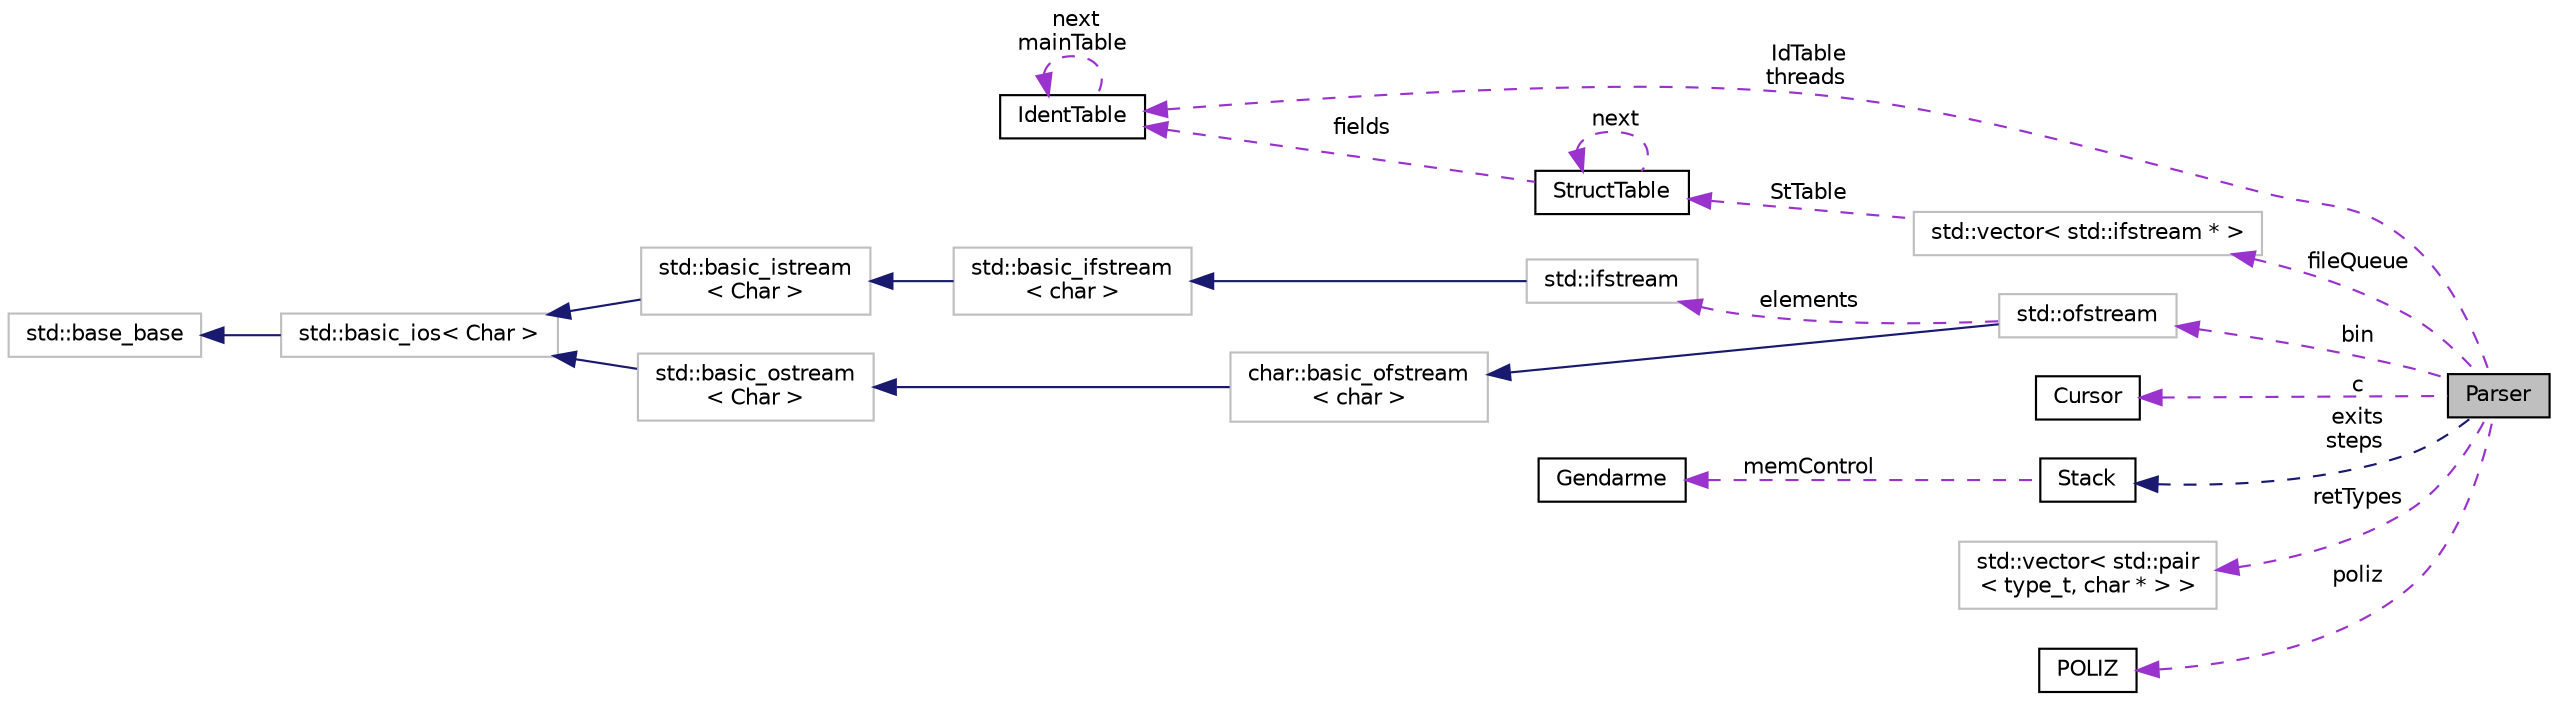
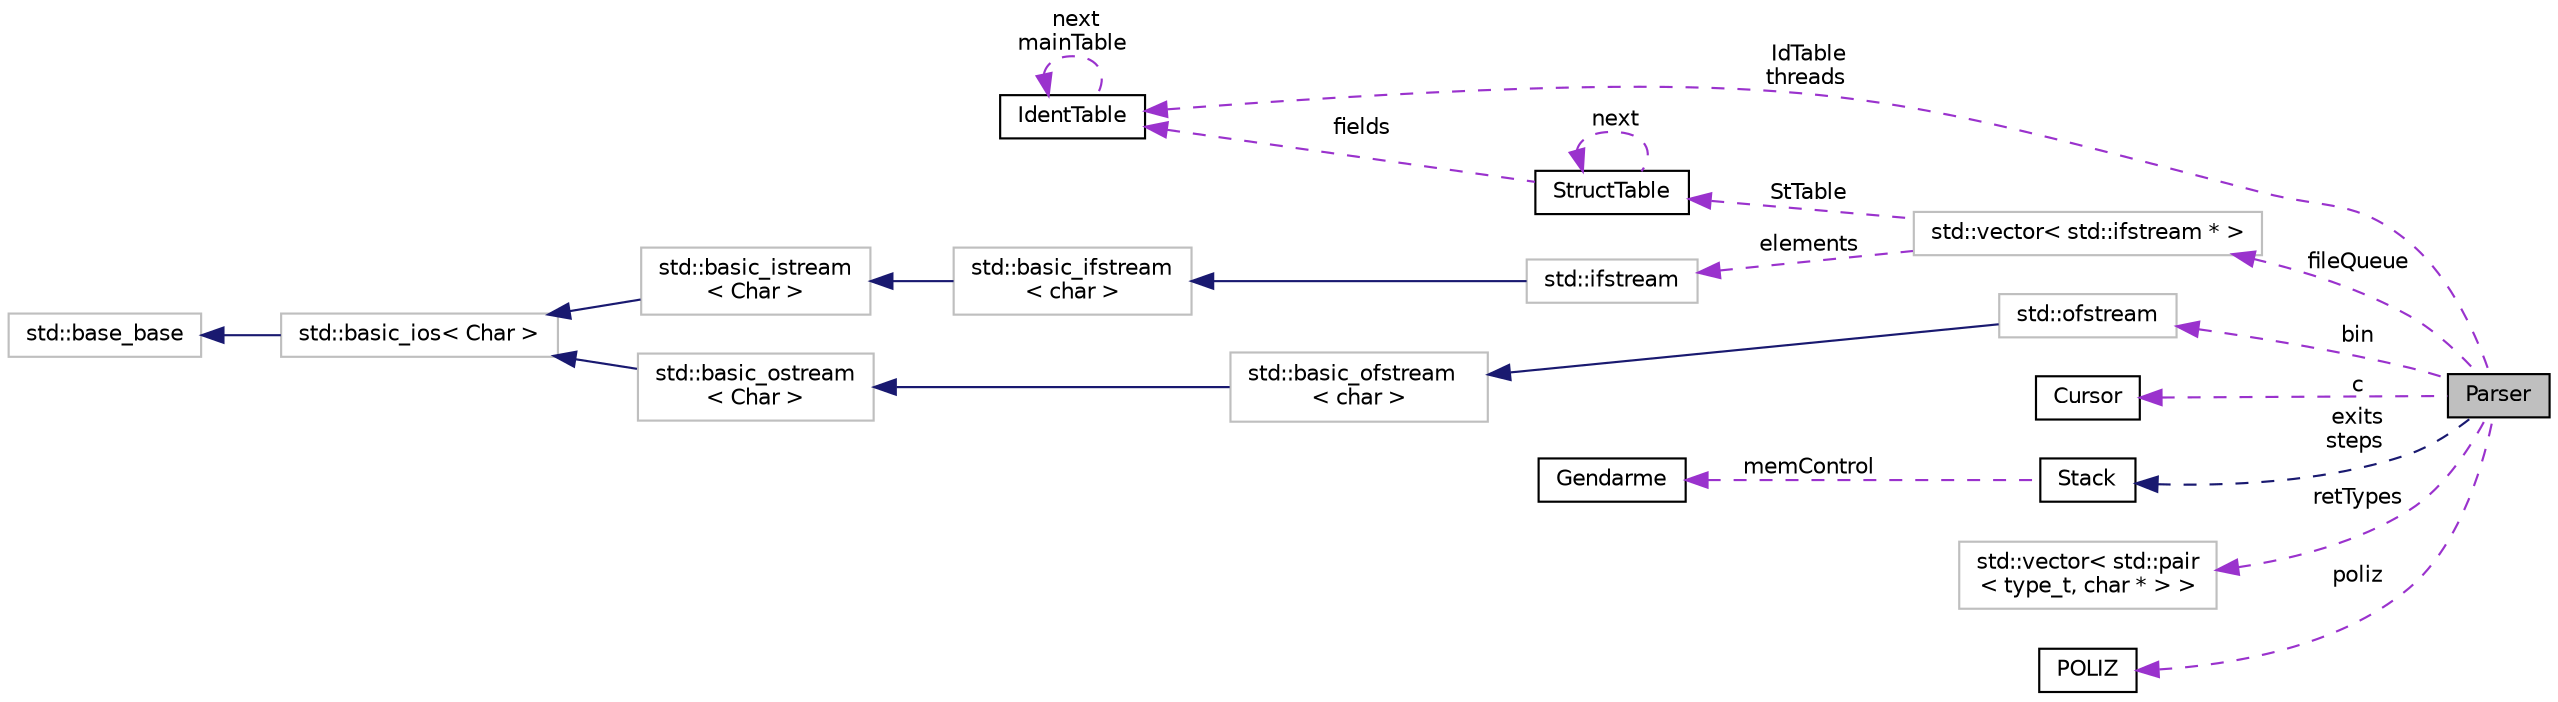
edge "std::ofstream" -> "std::ifstream": now "std::vector< std::ifstream * >" -> "std::ifstream"
node "char::basic_ofstream < char >": label "char::basic_ofstream < char >" -> "std::basic_ofstream < char >"
